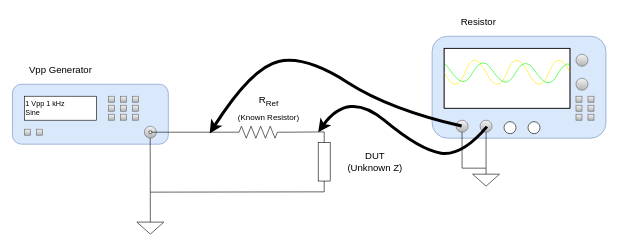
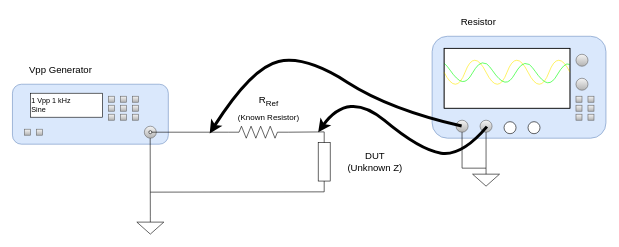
node "1 Vpp 1 kHz Sine": moved (60, 108) -> (66, 105)
